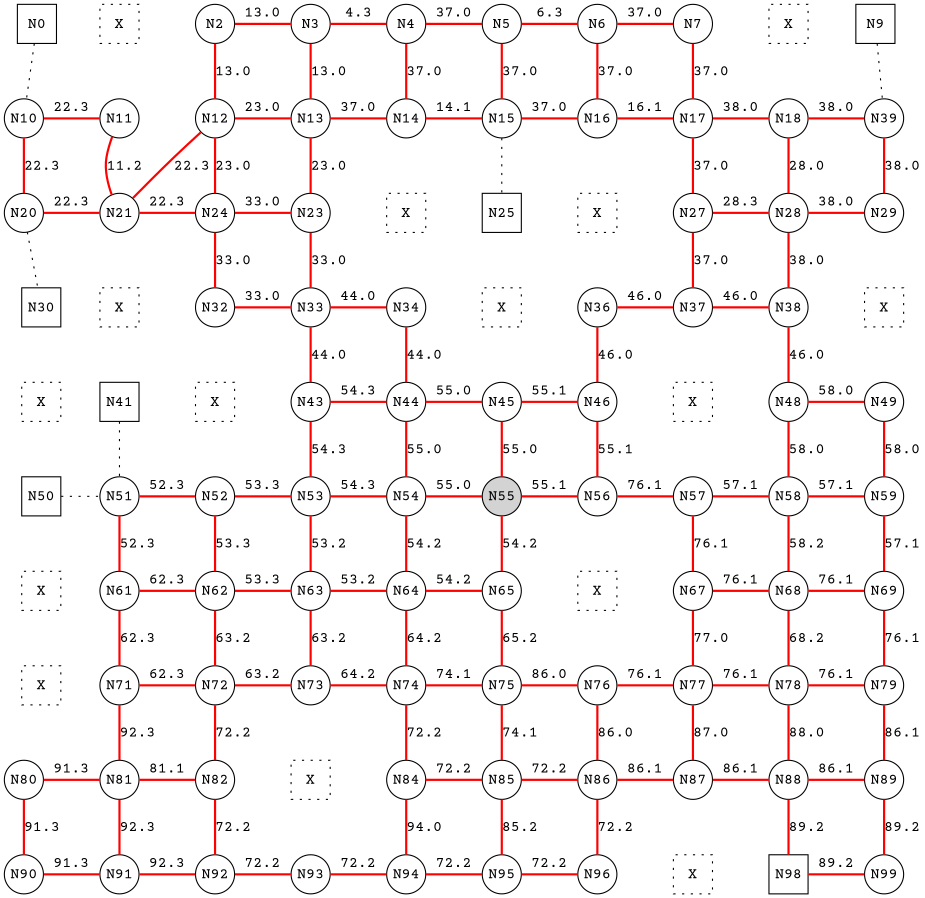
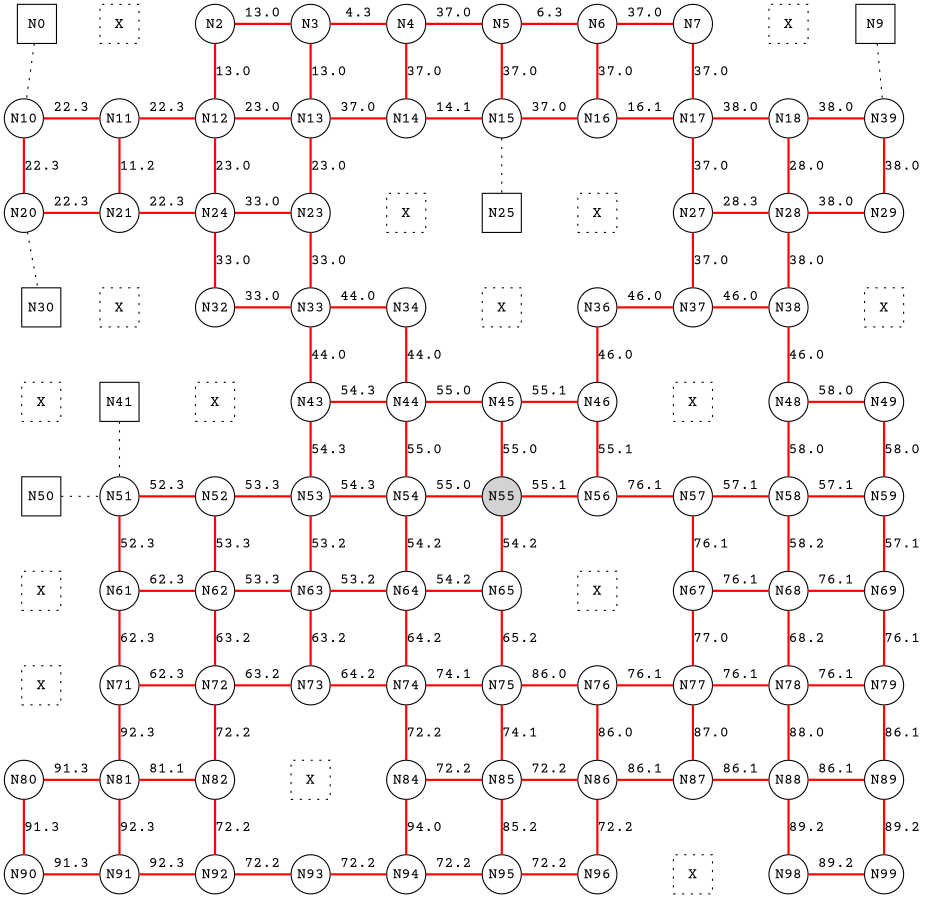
edge "N12" -- "N21": now "N12" -- "N11"
node "N98": shape square -> circle
